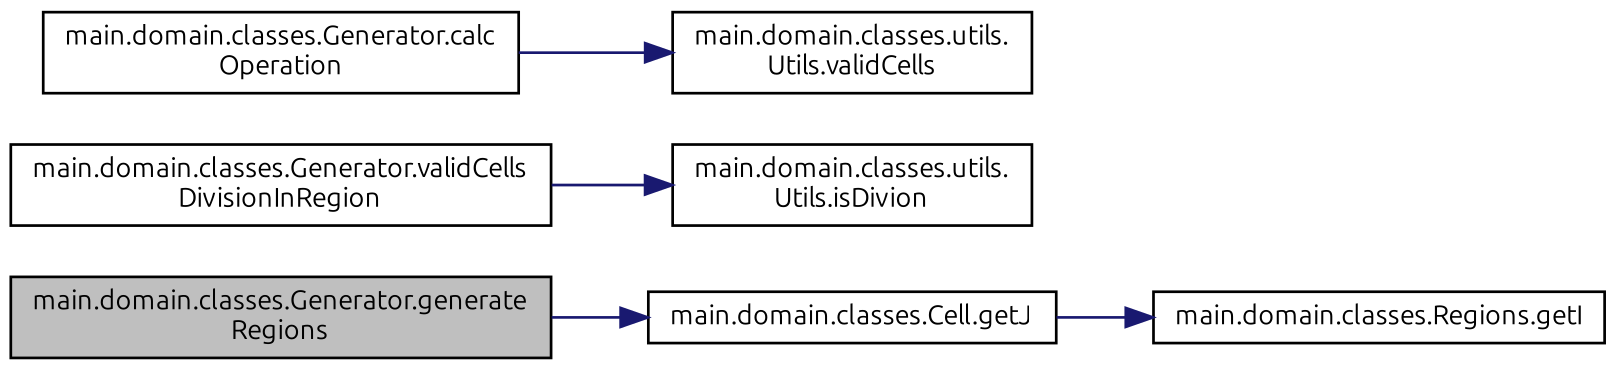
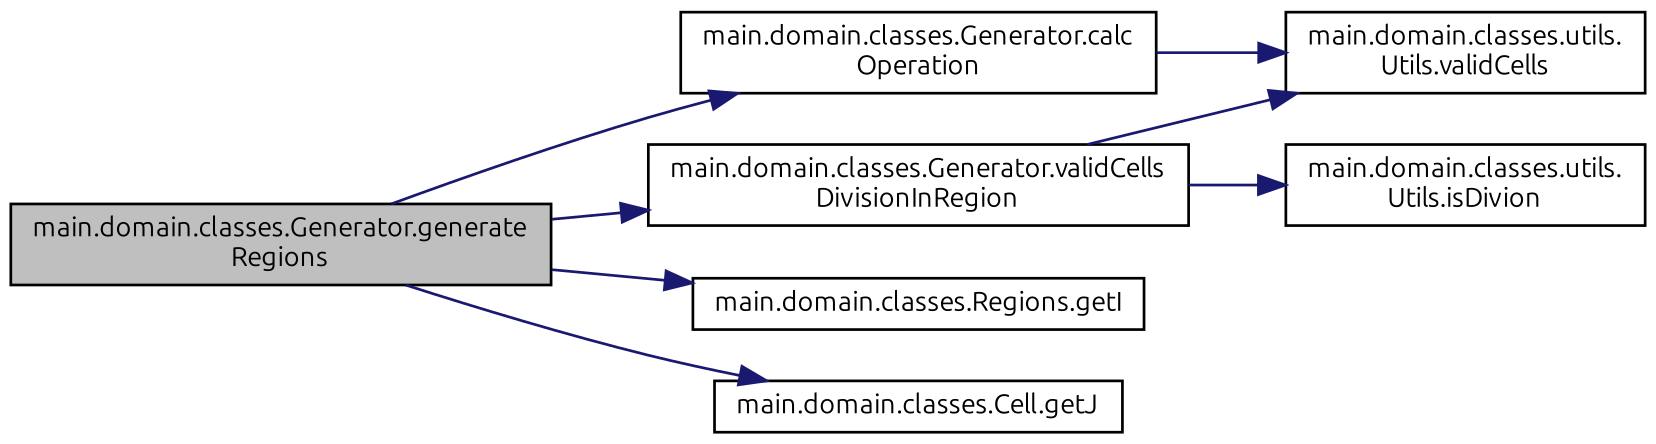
edge "main.domain.classes.Generator.validCells DivisionInRegion" -> "main.domain.classes.utils. Utils.validCells": added
edge "main.domain.classes.Generator.generate Regions" -> "main.domain.classes.Generator.calc Operation": added
edge "main.domain.classes.Generator.generate Regions" -> "main.domain.classes.Generator.validCells DivisionInRegion": added
edge "main.domain.classes.Cell.getJ" -> "main.domain.classes.Regions.getI": now "main.domain.classes.Generator.generate Regions" -> "main.domain.classes.Regions.getI"
